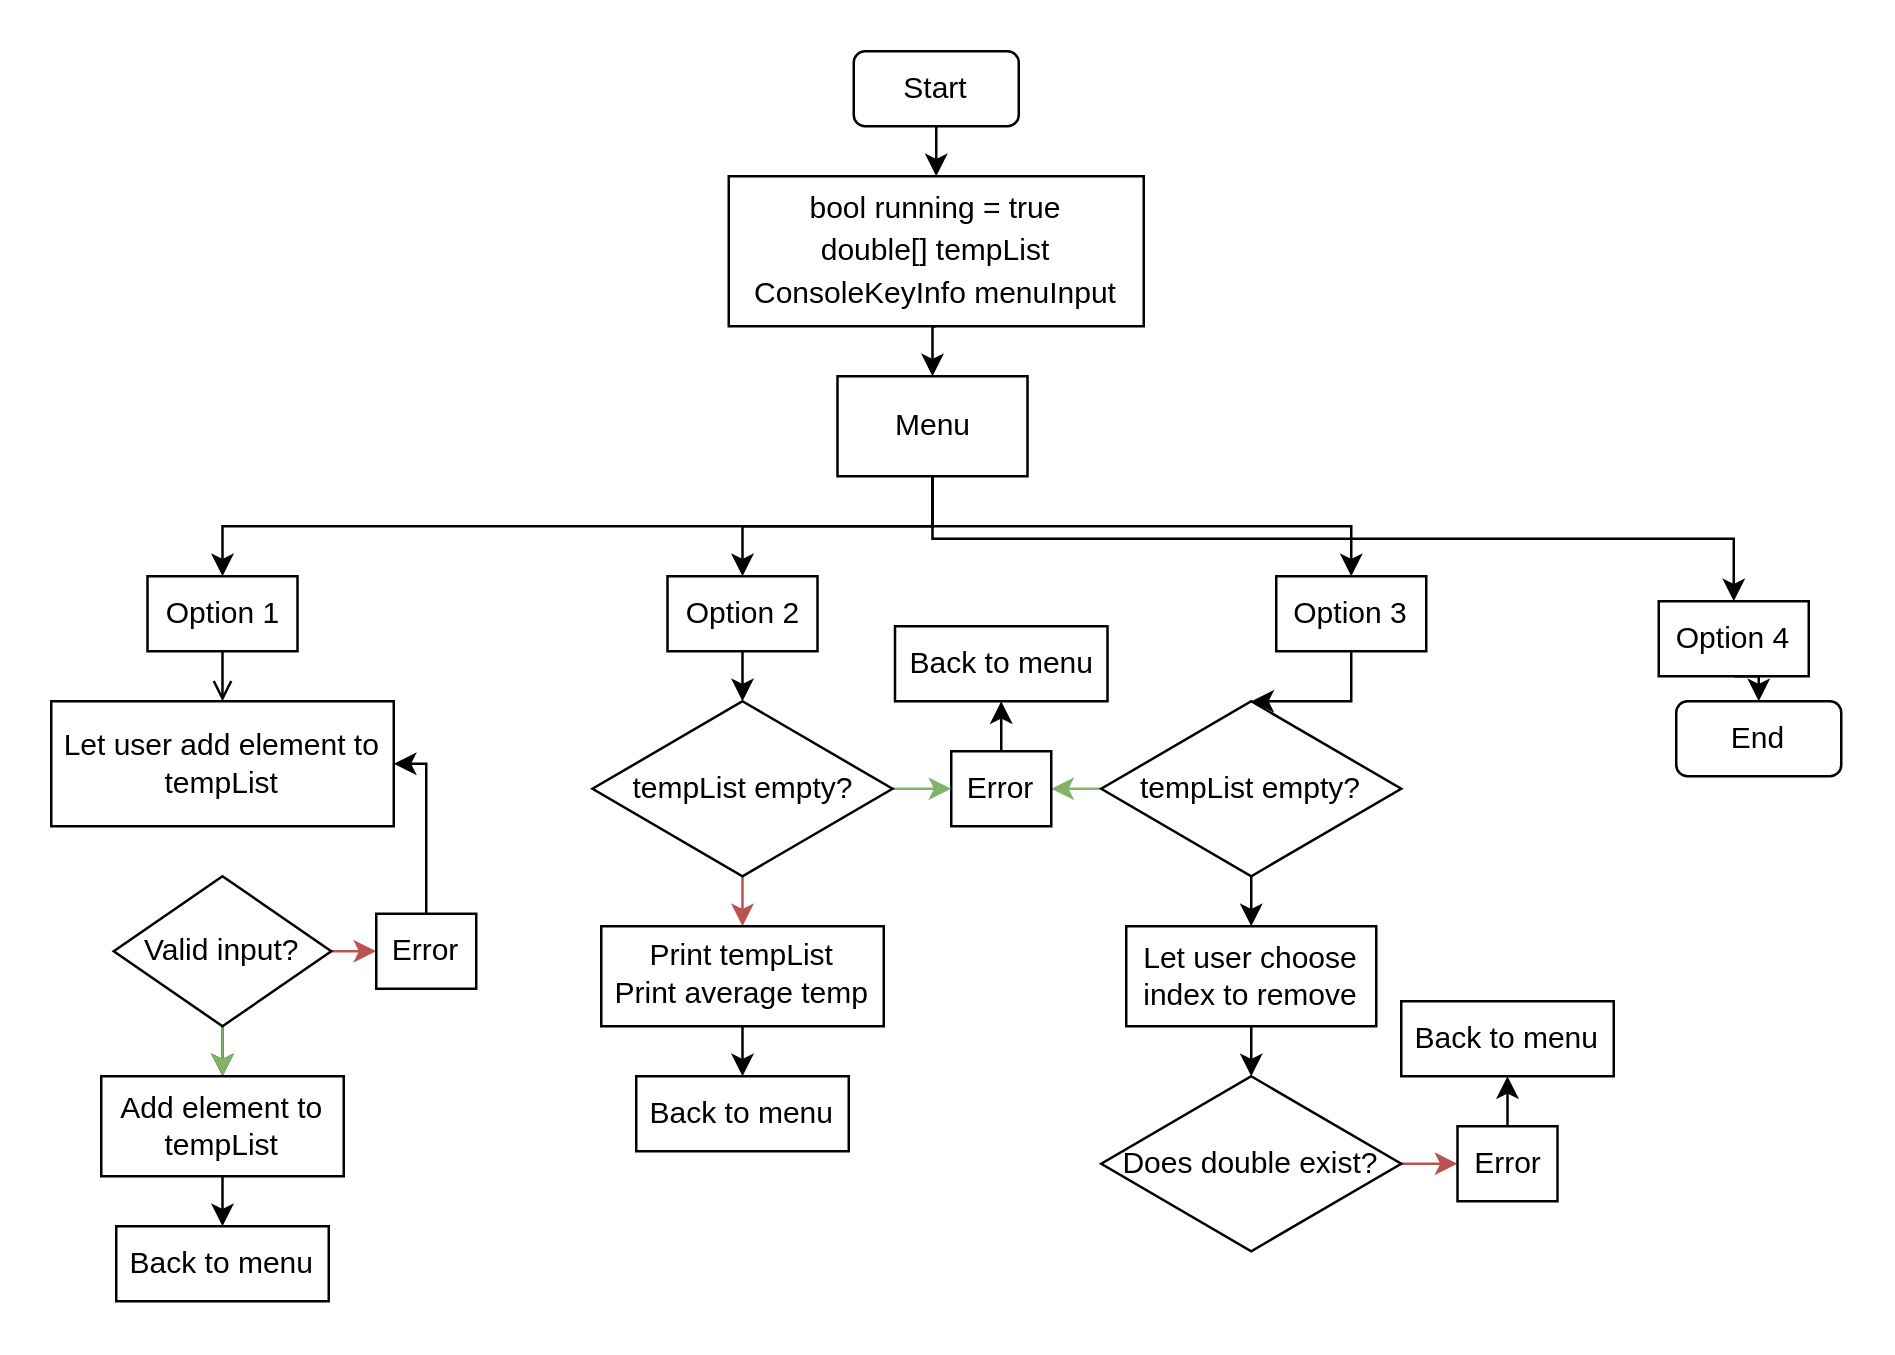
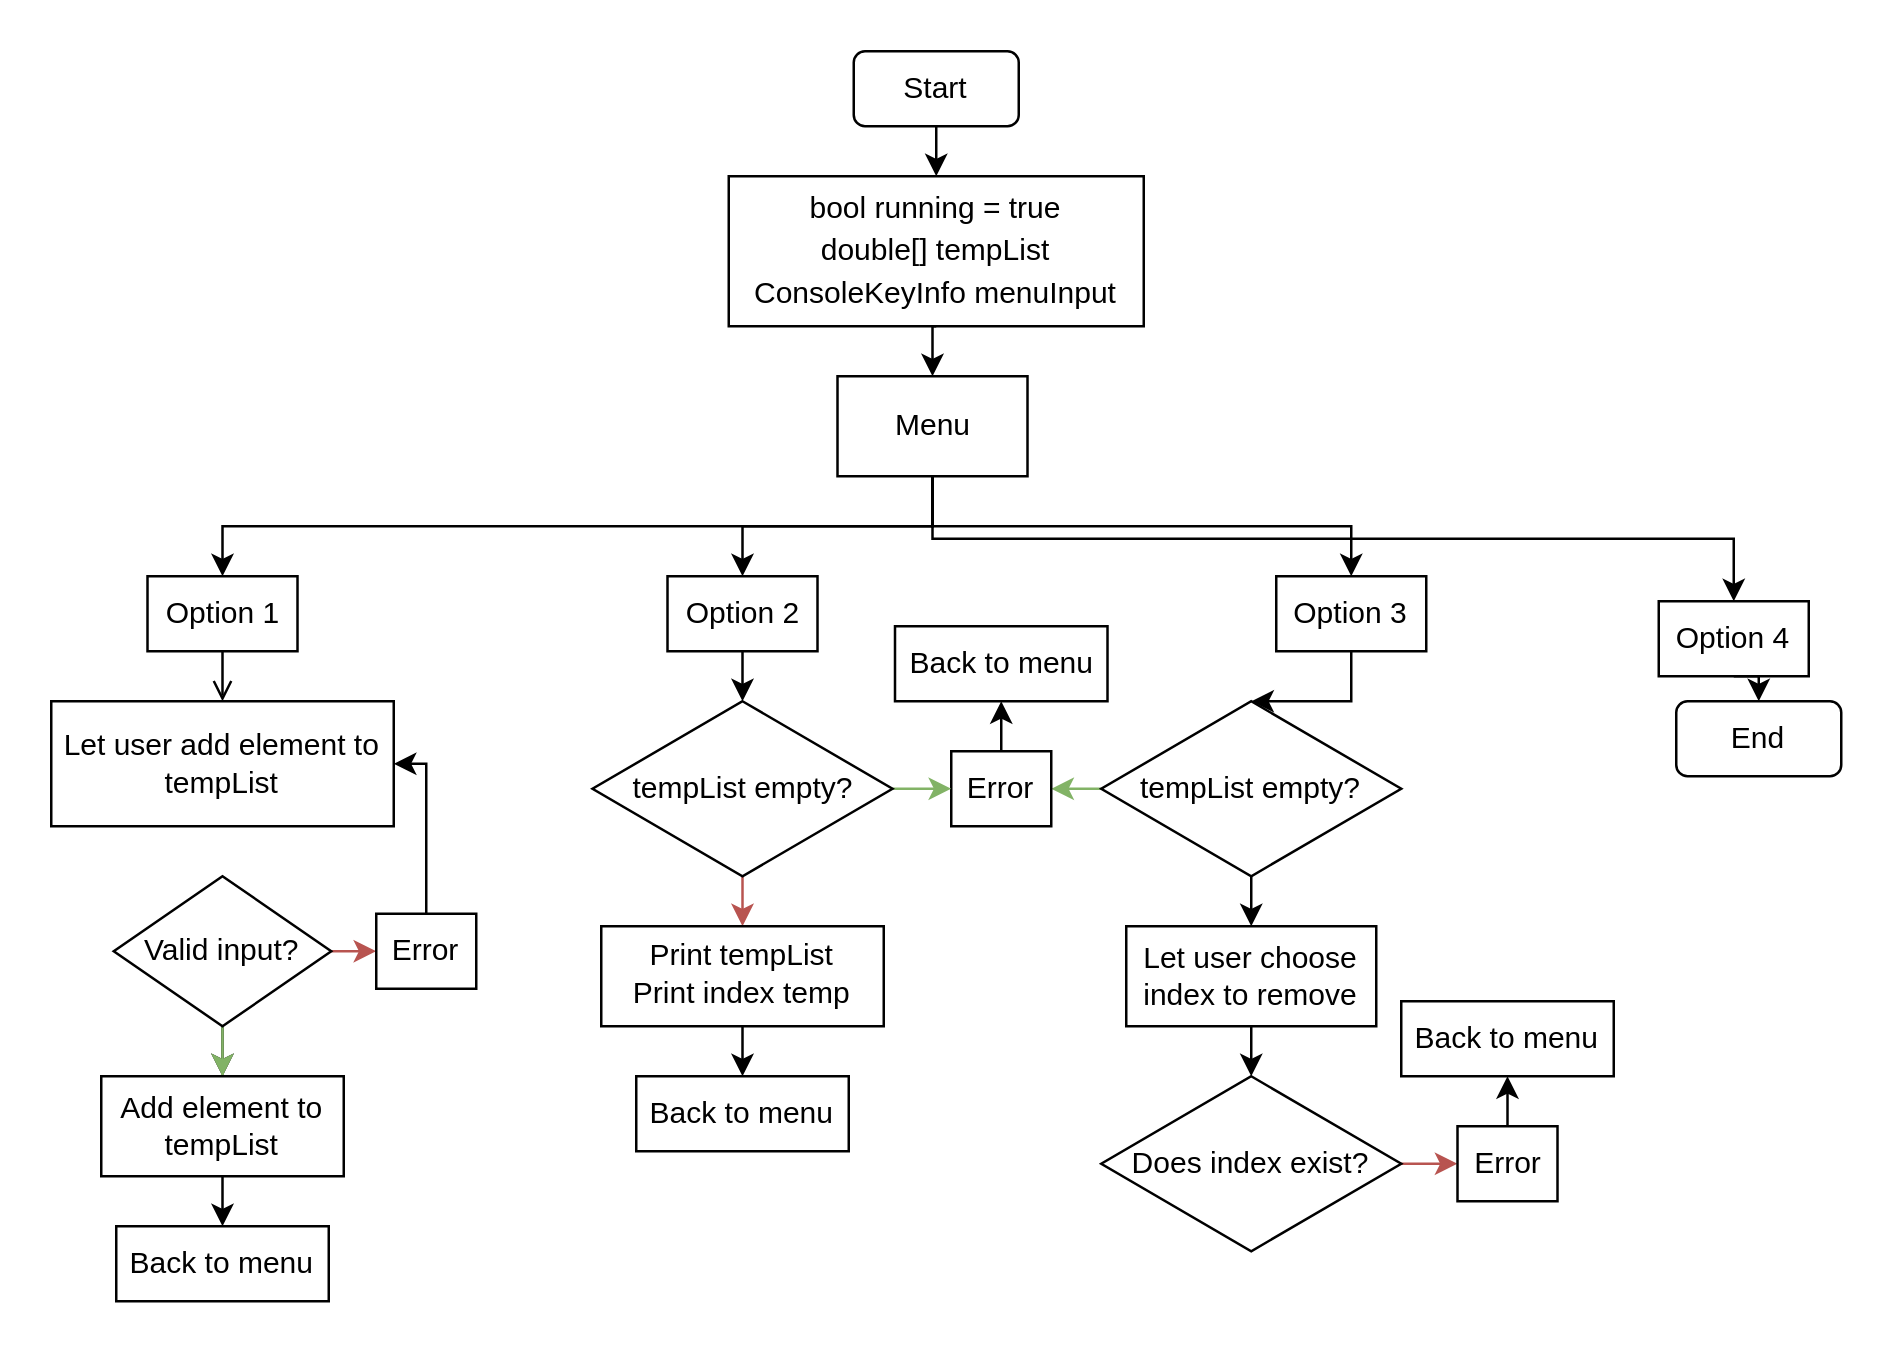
node "Print tempList Print average temp": label "Print tempList Print average temp" -> "Print tempList Print index temp"
node "Does double exist?": label "Does double exist?" -> "Does index exist?"
